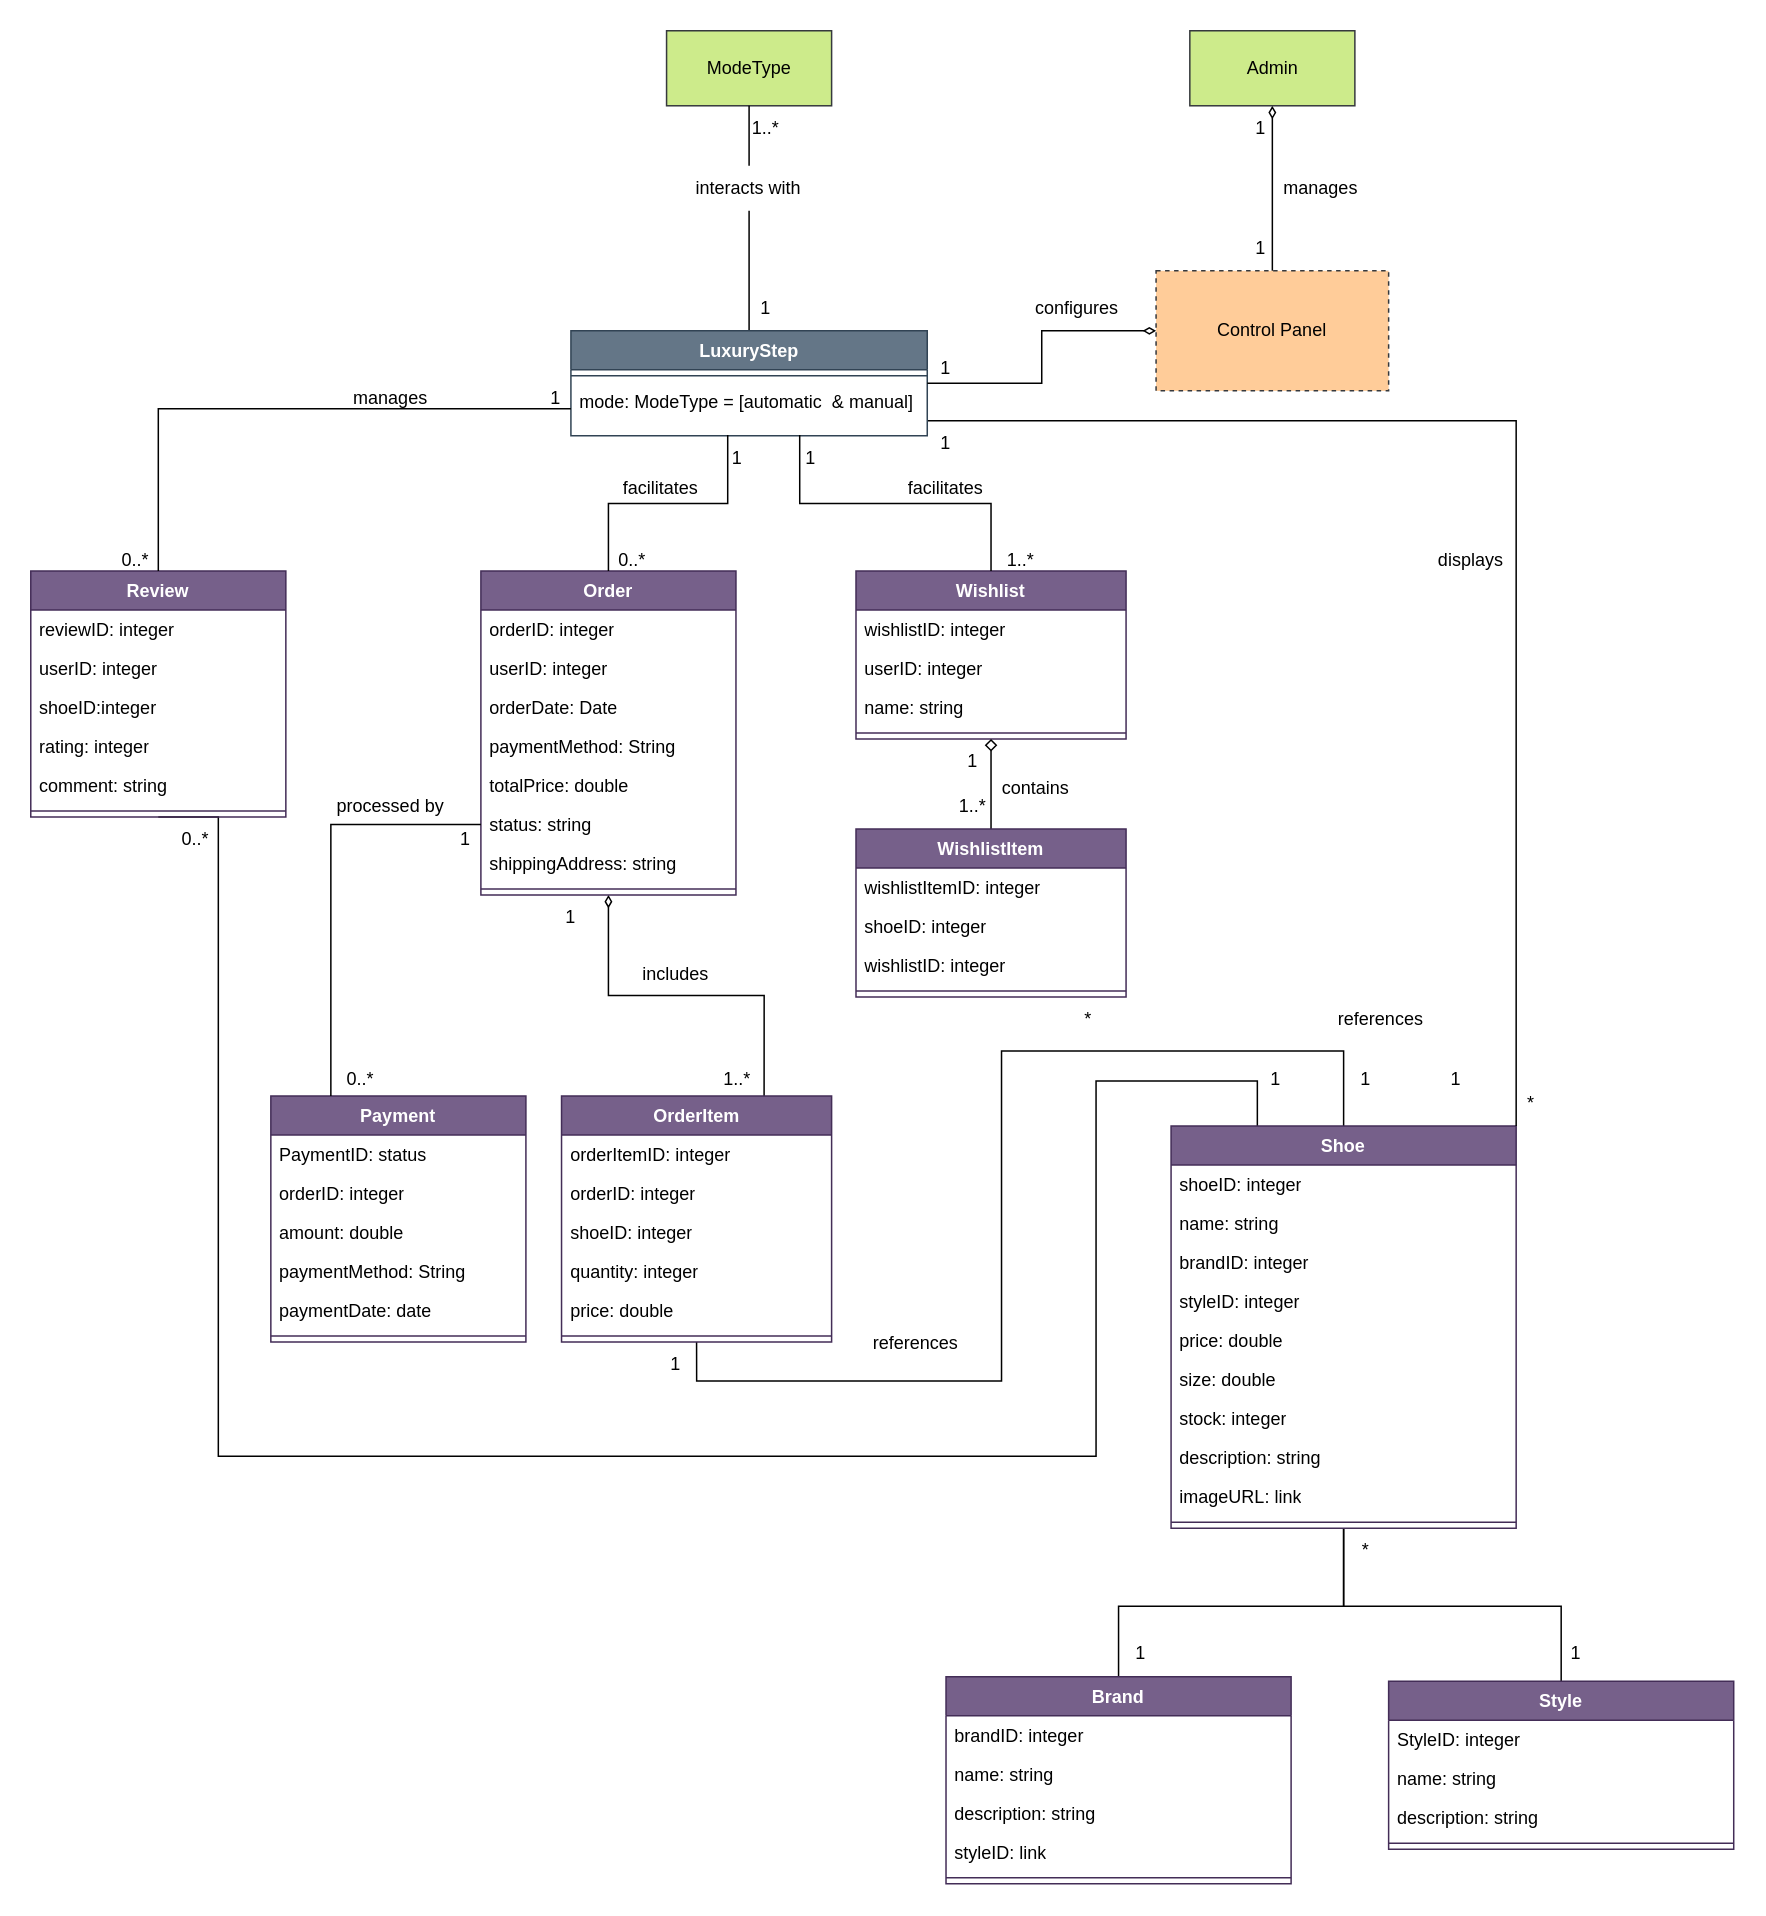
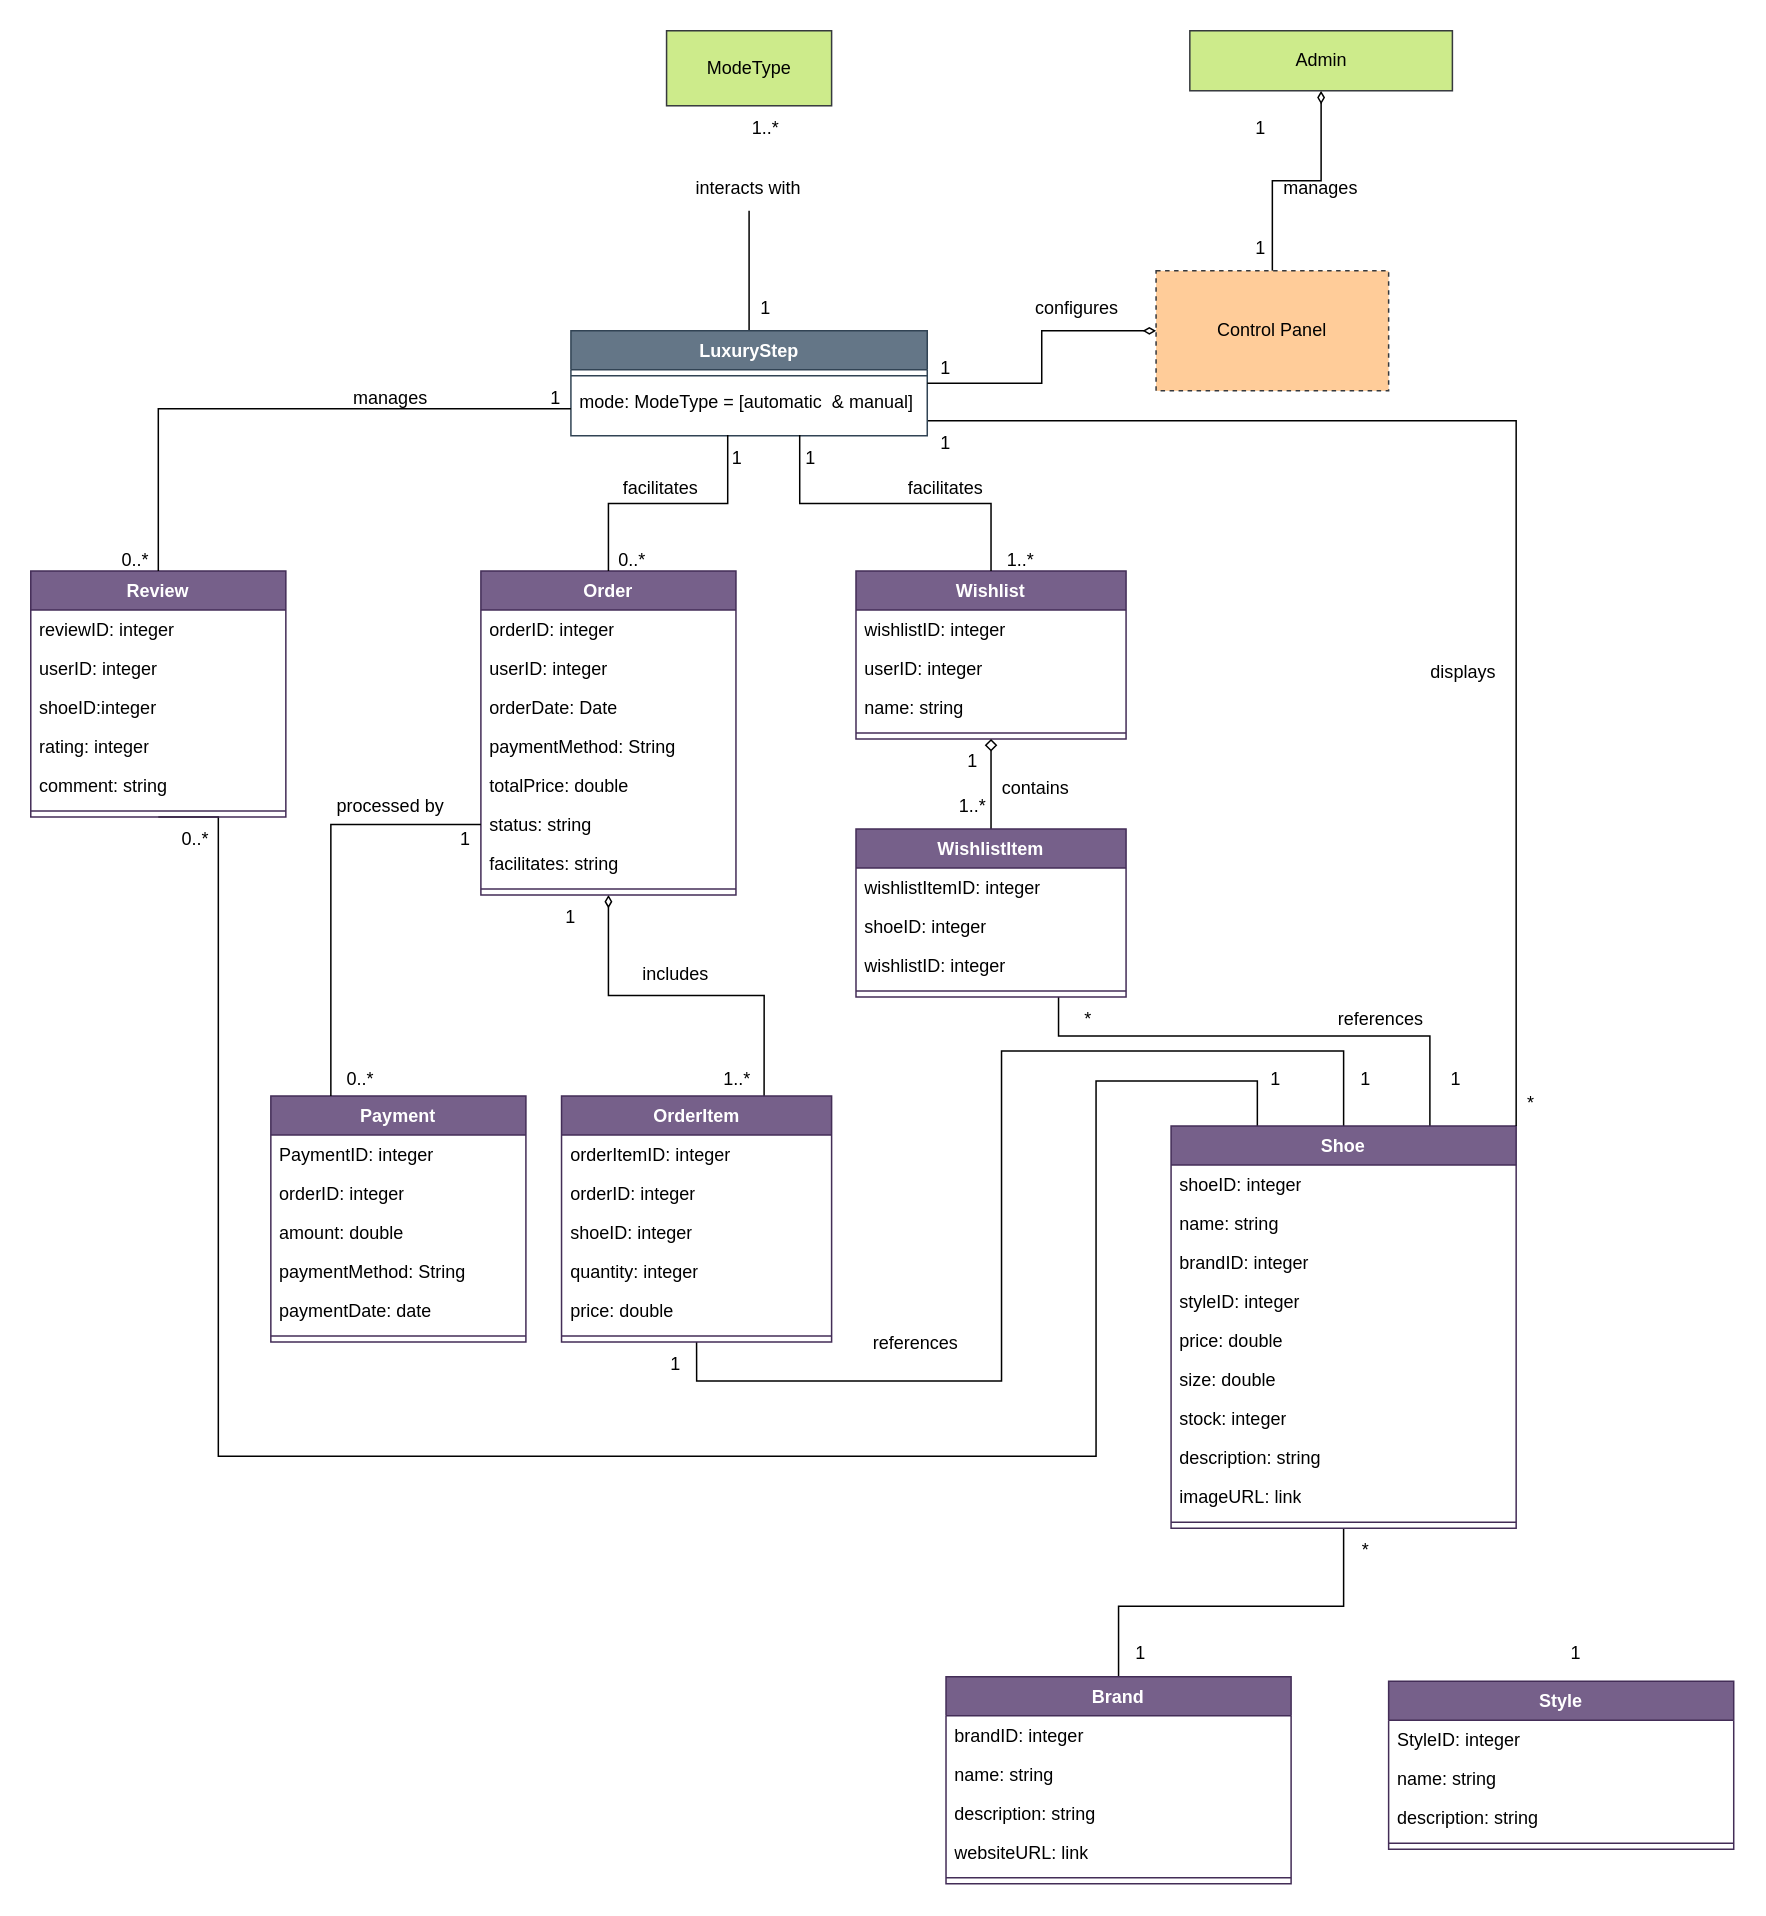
node "Admin": size 165x75 -> 263x60
edge "ModeType" -- "interacts with": removed
node "displays": moved (1471, 560) -> (1463, 673)
node "shippingAddress: string": label "shippingAddress: string" -> "facilitates: string"
edge "WishlistItem" -- "Shoe": added
node "PaymentID: status": label "PaymentID: status" -> "PaymentID: integer"
edge "Shoe" -- "Style": removed
node "styleID: link": label "styleID: link" -> "websiteURL: link"
